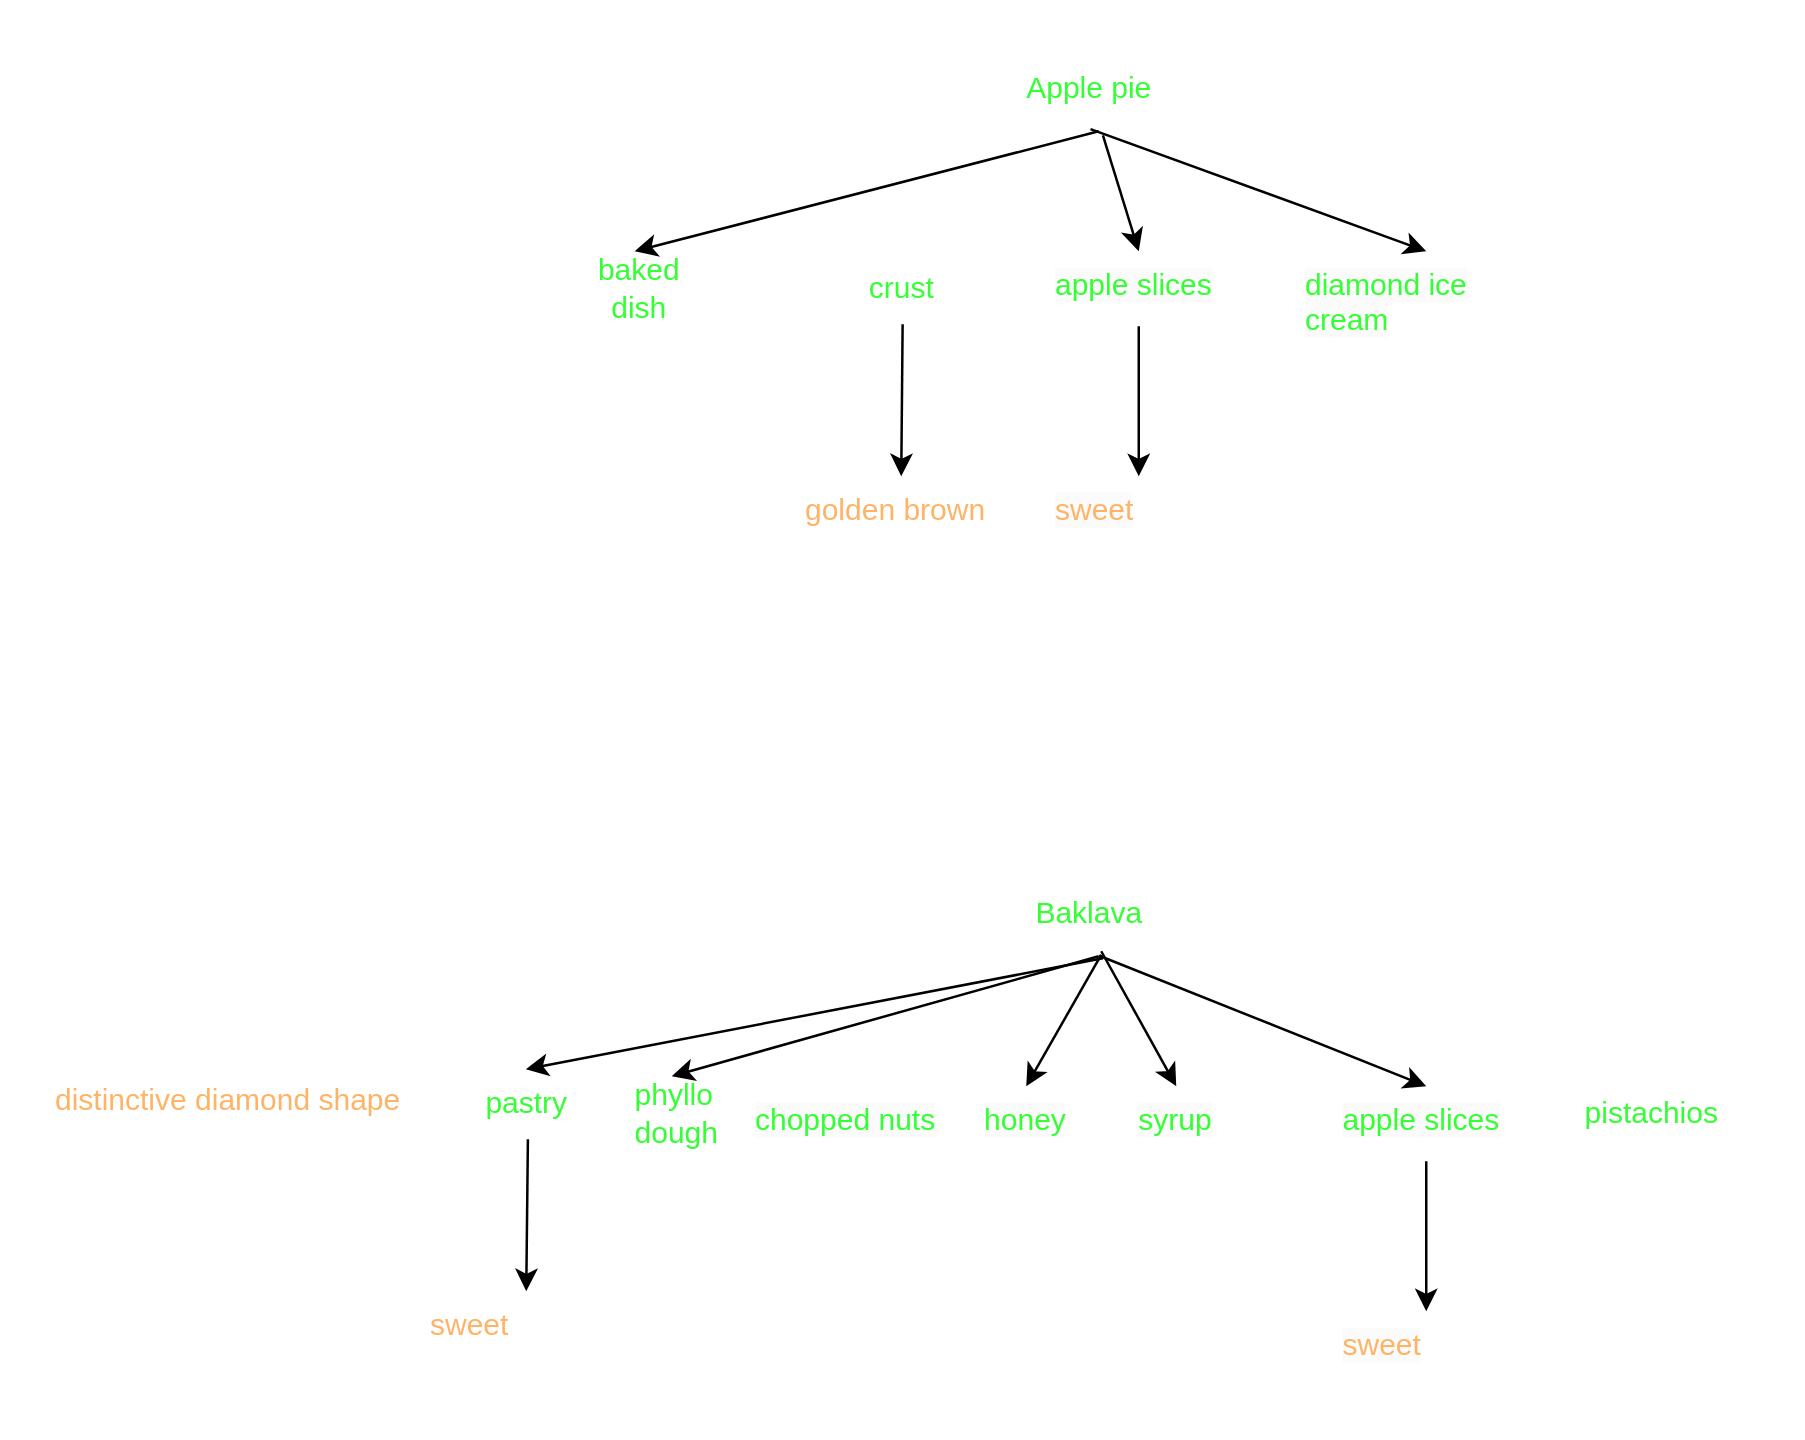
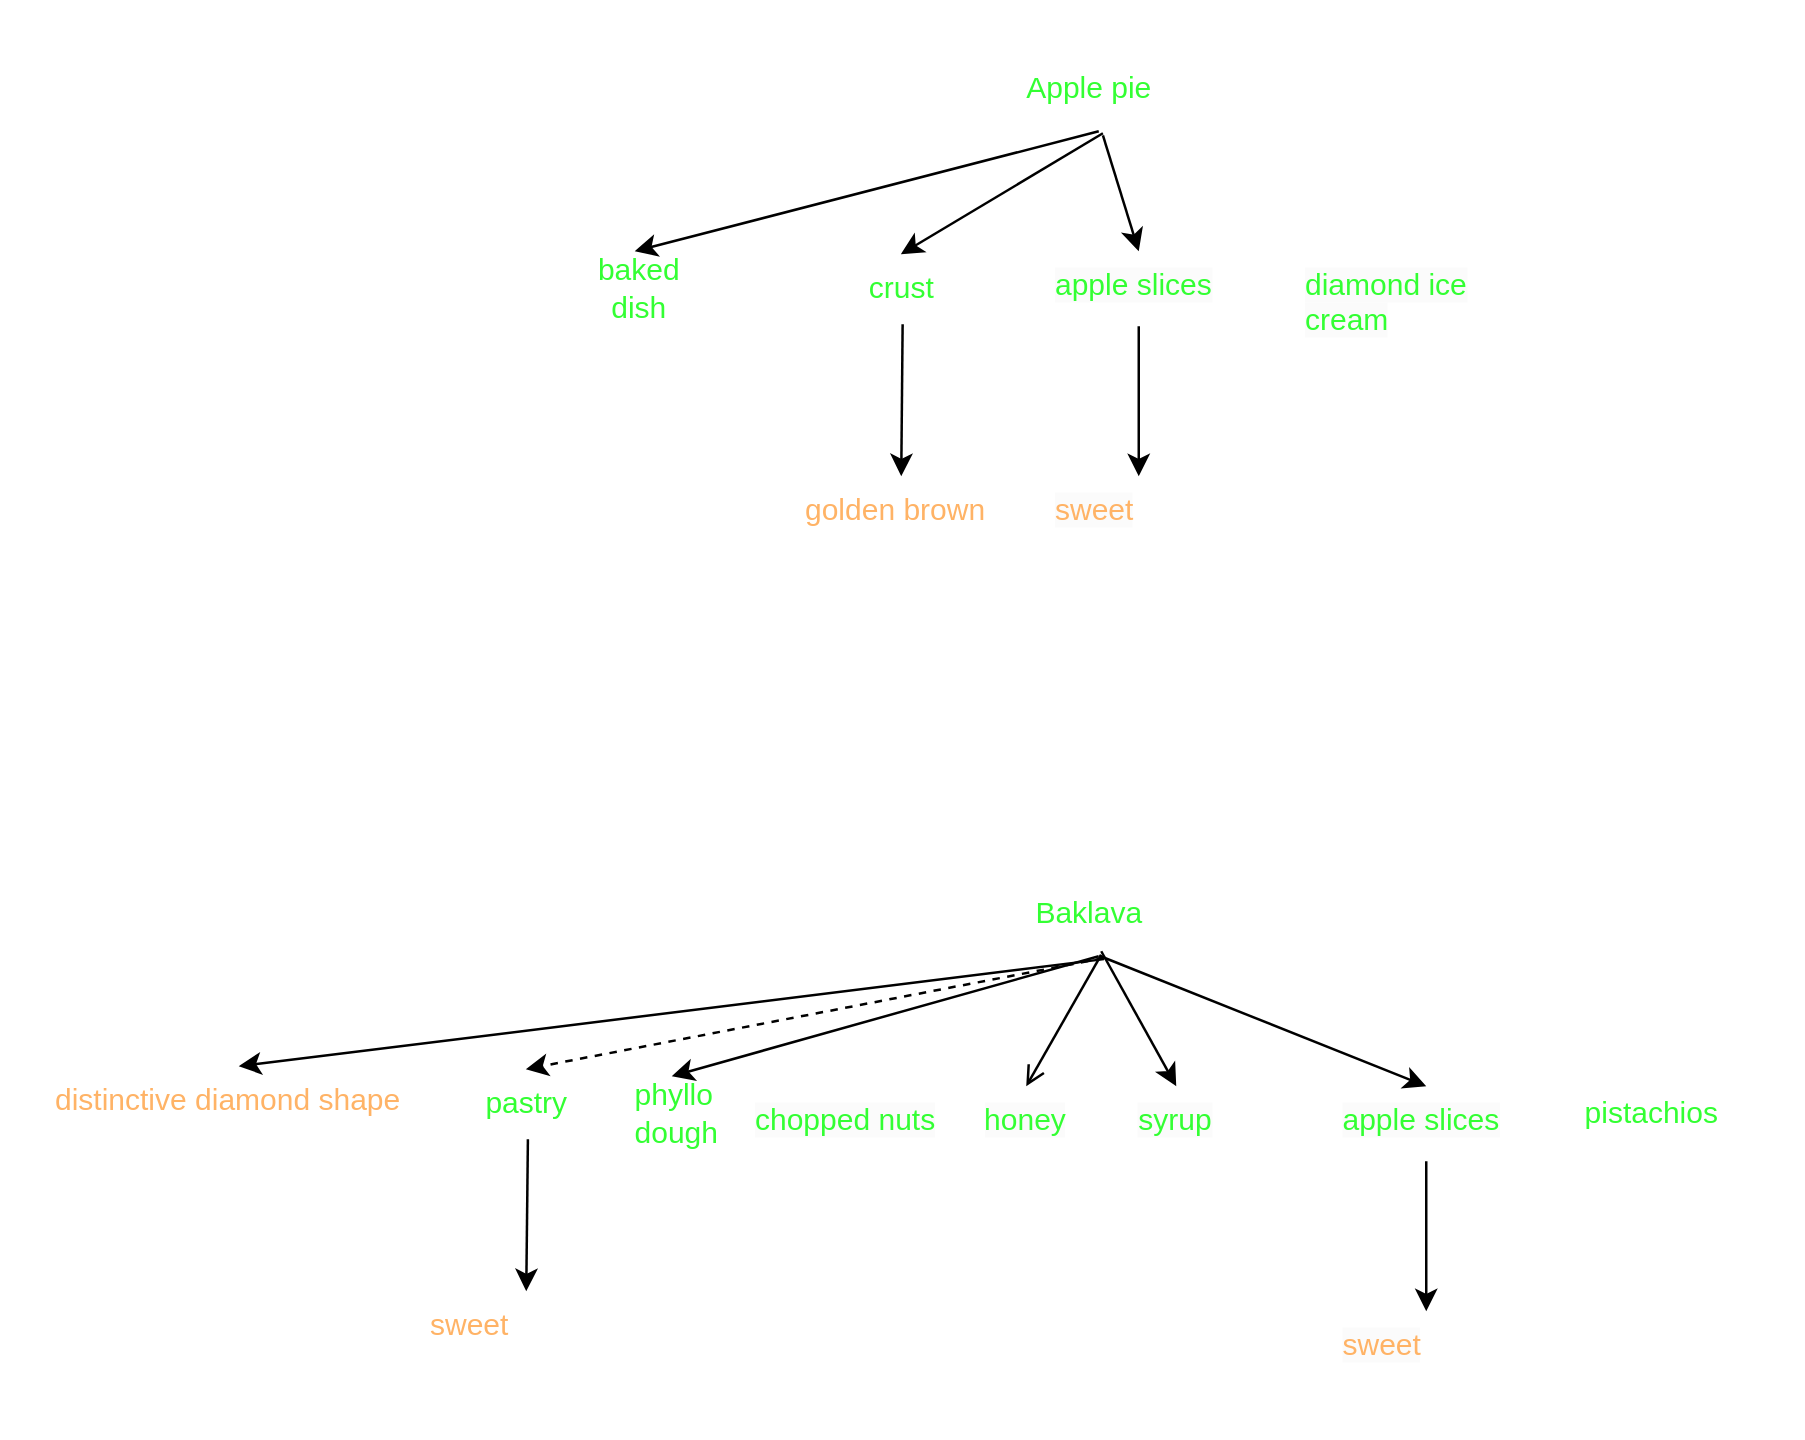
edge "Apple pie" -> "diamond ice cream": removed
edge "Apple pie" -> "crust": added
edge "Baklava" -> "distinctive diamond shape": added
edge "Baklava" -> "pastry": style solid -> dashed
edge "Baklava" -> "honey": arrowhead classic -> open
